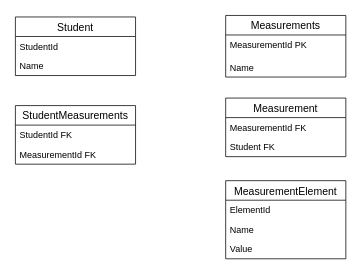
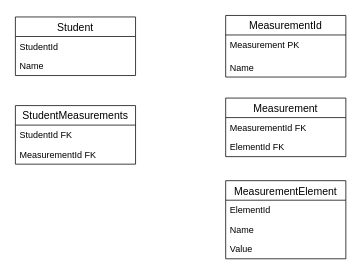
node "Measurements": label "Measurements" -> "MeasurementId"
node "MeasurementId PK": label "MeasurementId PK" -> "Measurement PK"
node "Student FK": label "Student FK" -> "ElementId FK"
